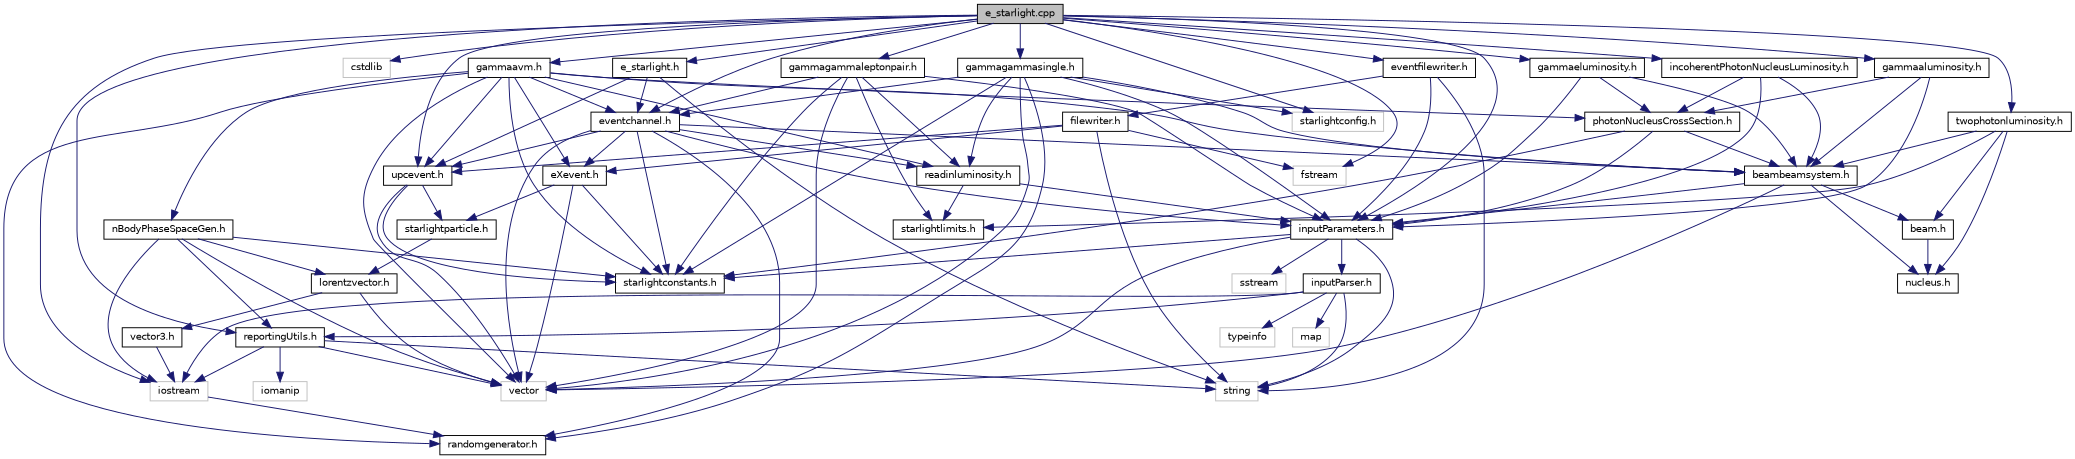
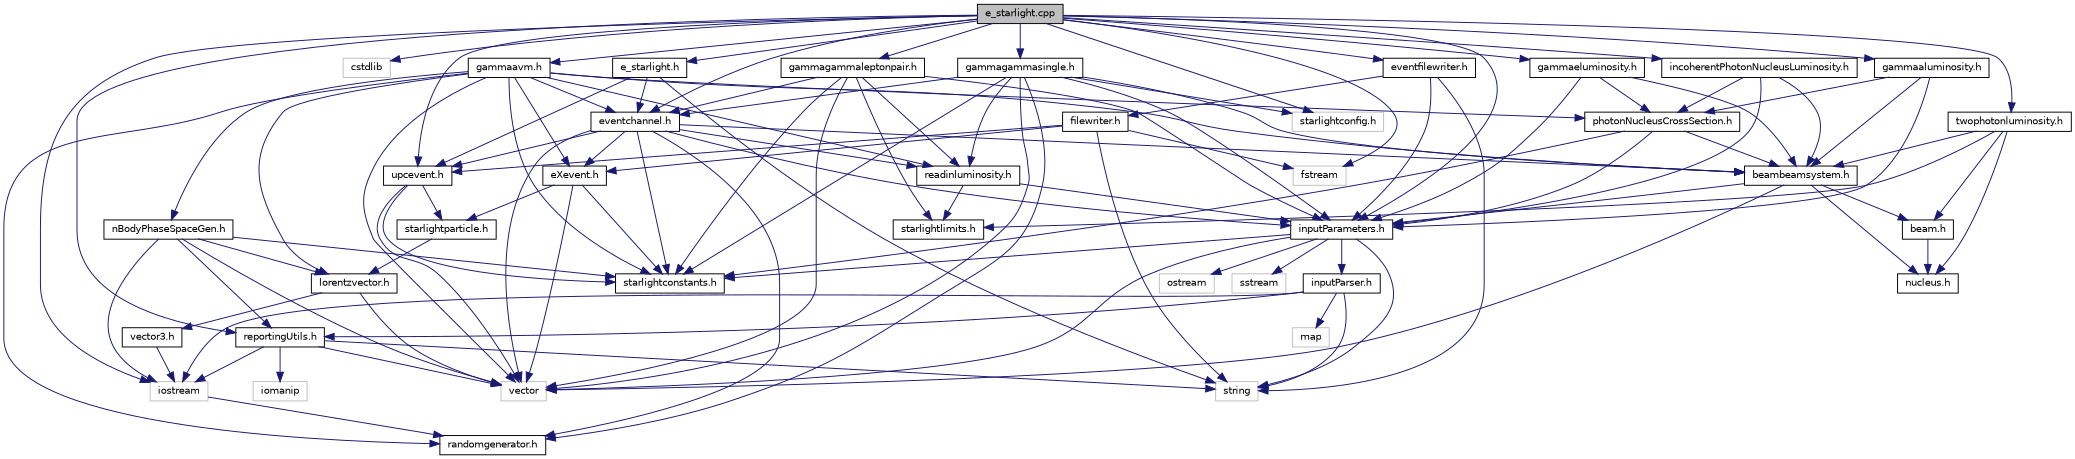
edge "gammaavm.h" -> "upcevent.h": now "gammaavm.h" -> "lorentzvector.h"
node "ostream": added
node "typeinfo": removed
